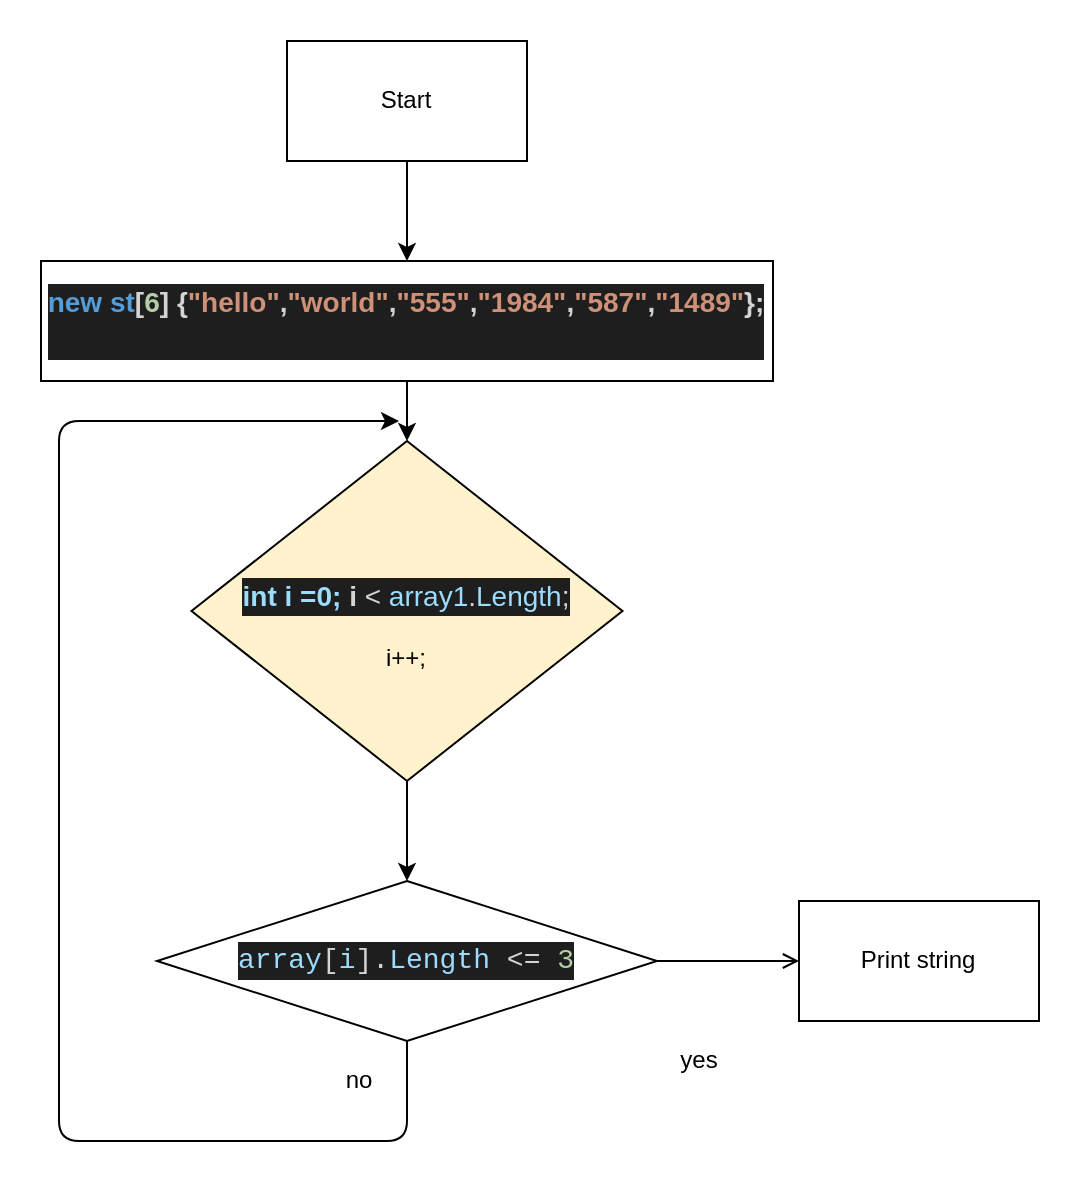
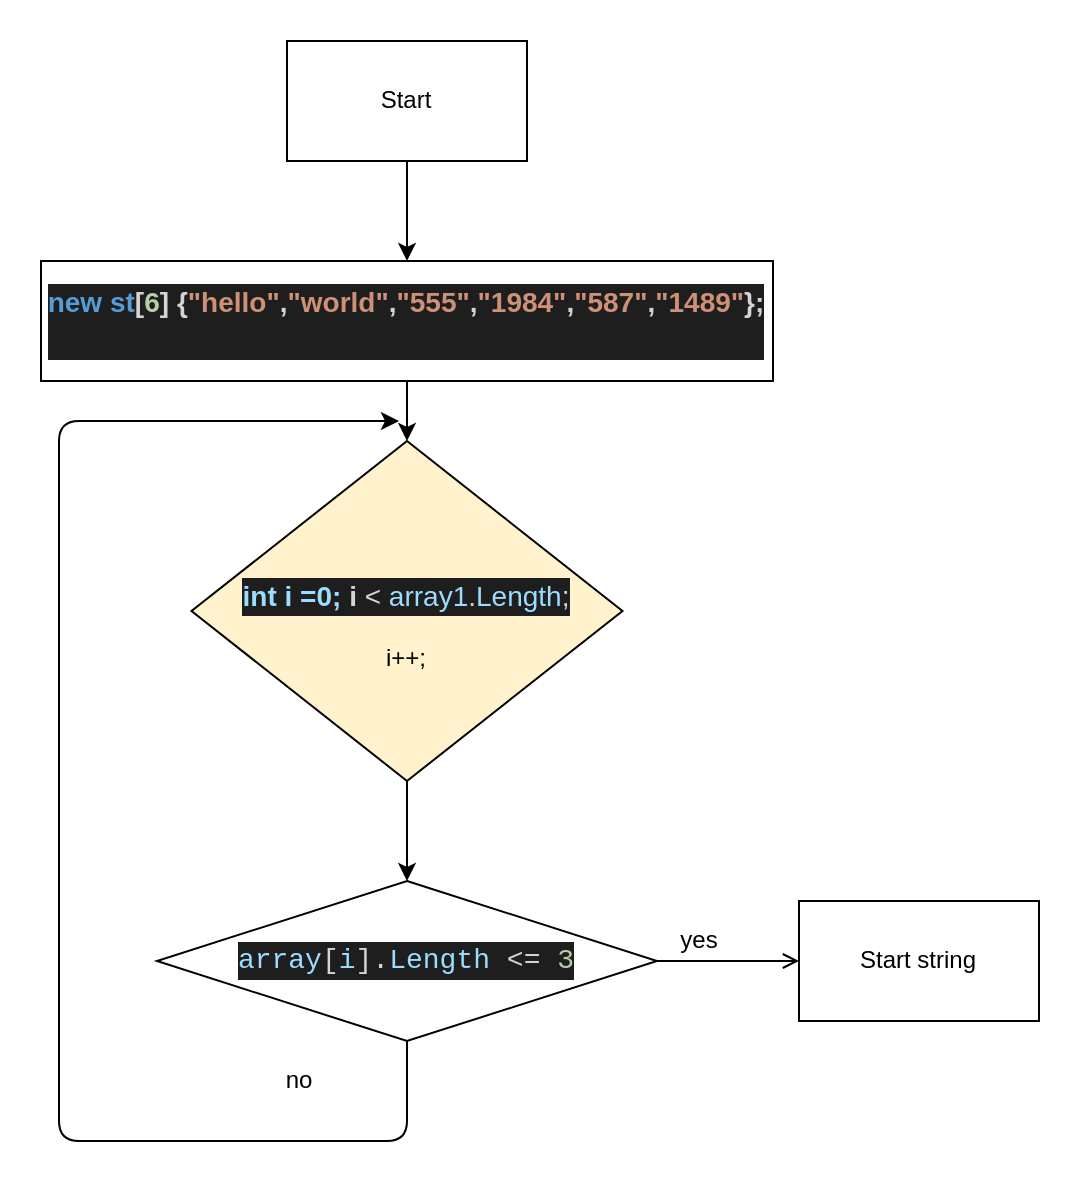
node "Print string": label "Print string" -> "Start string"
node "yes": moved (699, 1061) -> (699, 941)
node "no": moved (359, 1081) -> (299, 1081)
